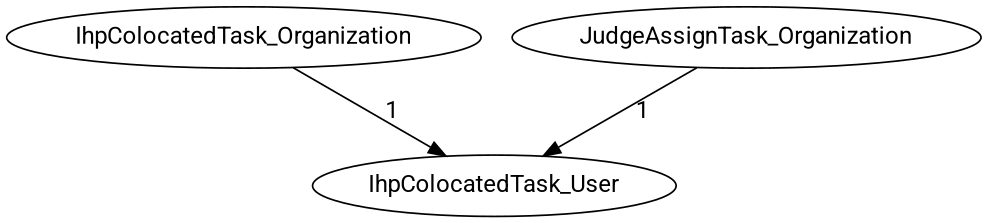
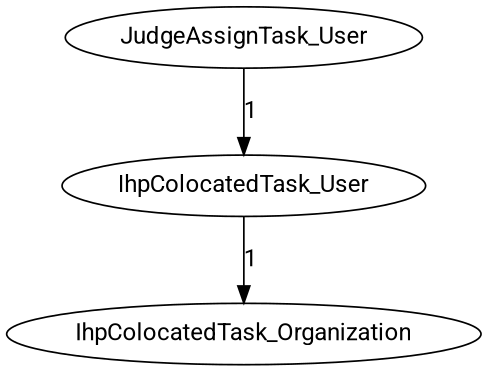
node "JudgeAssignTask_Organization": label "JudgeAssignTask_Organization" -> "JudgeAssignTask_User"
edge "IhpColocatedTask_Organization" -> "IhpColocatedTask_User": reversed
